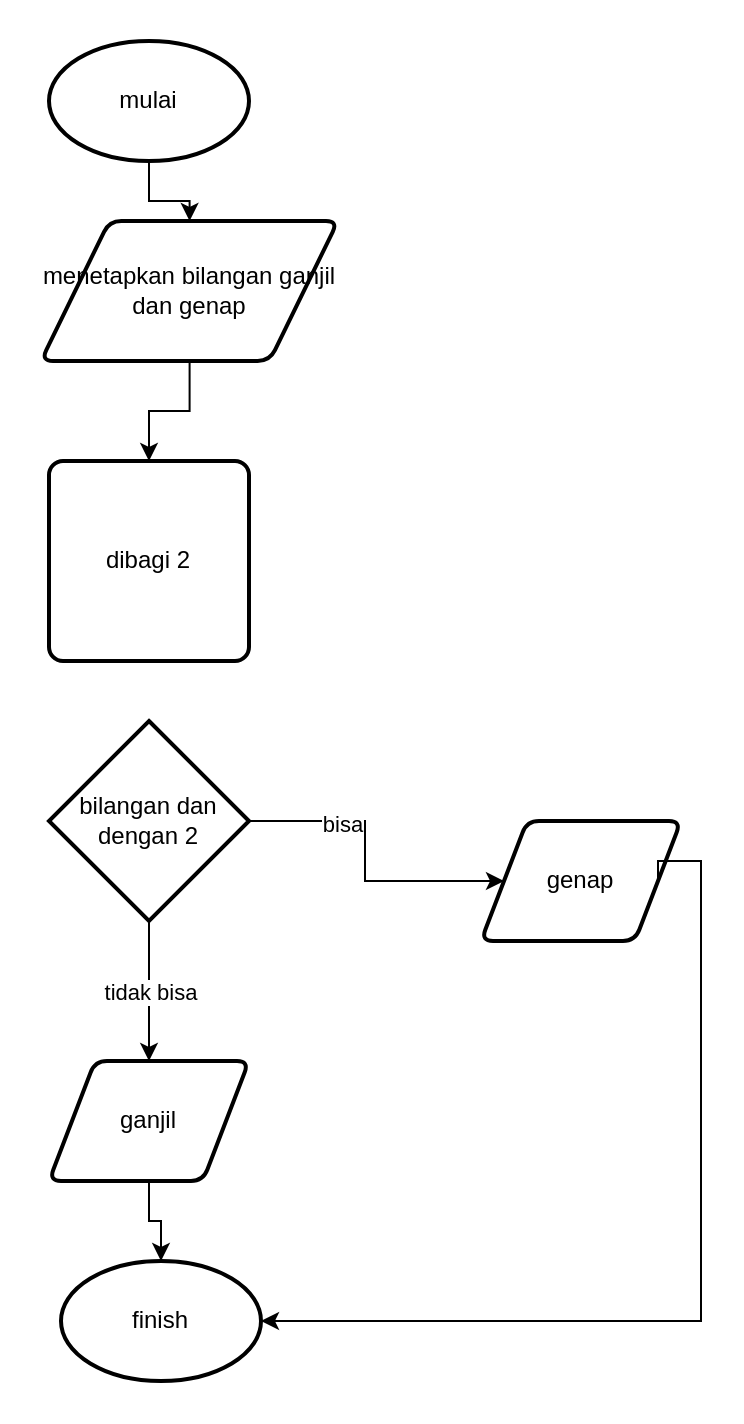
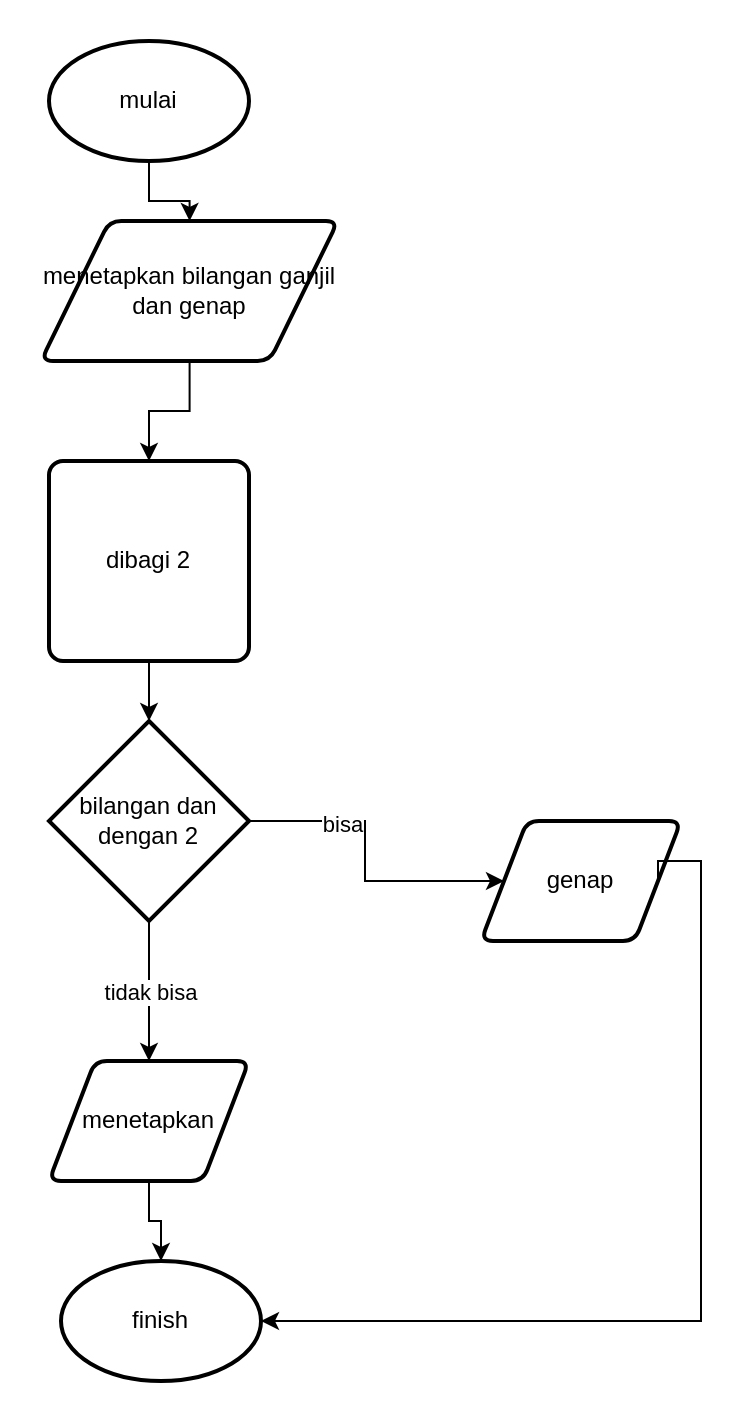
edge "dibagi 2" -> "bilangan dan dengan 2": added
node "ganjil": label "ganjil" -> "menetapkan"
